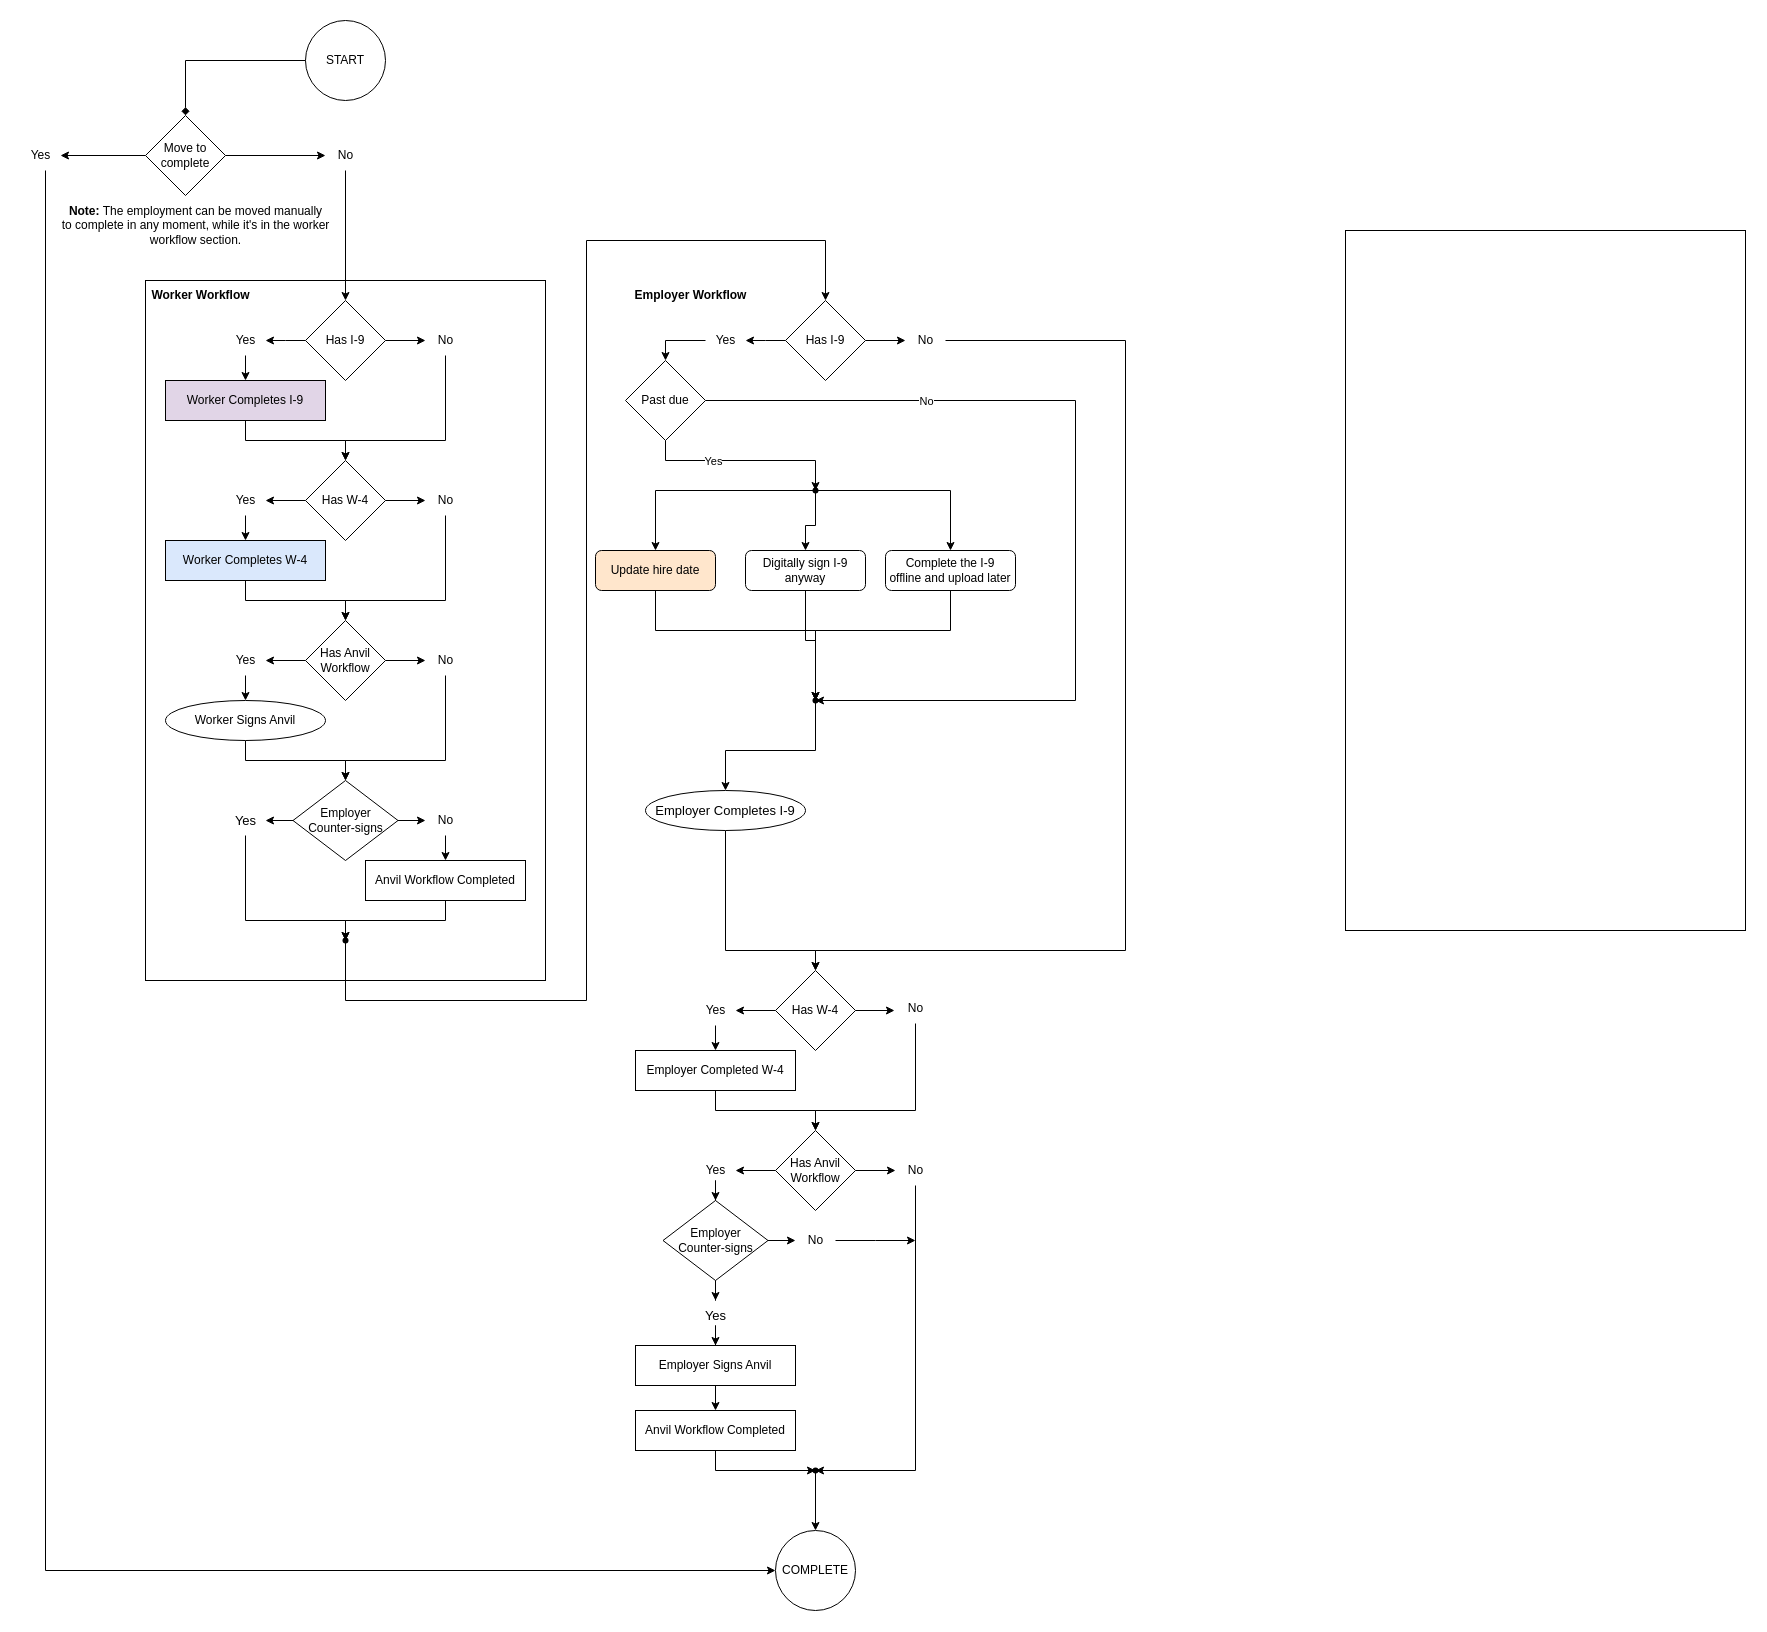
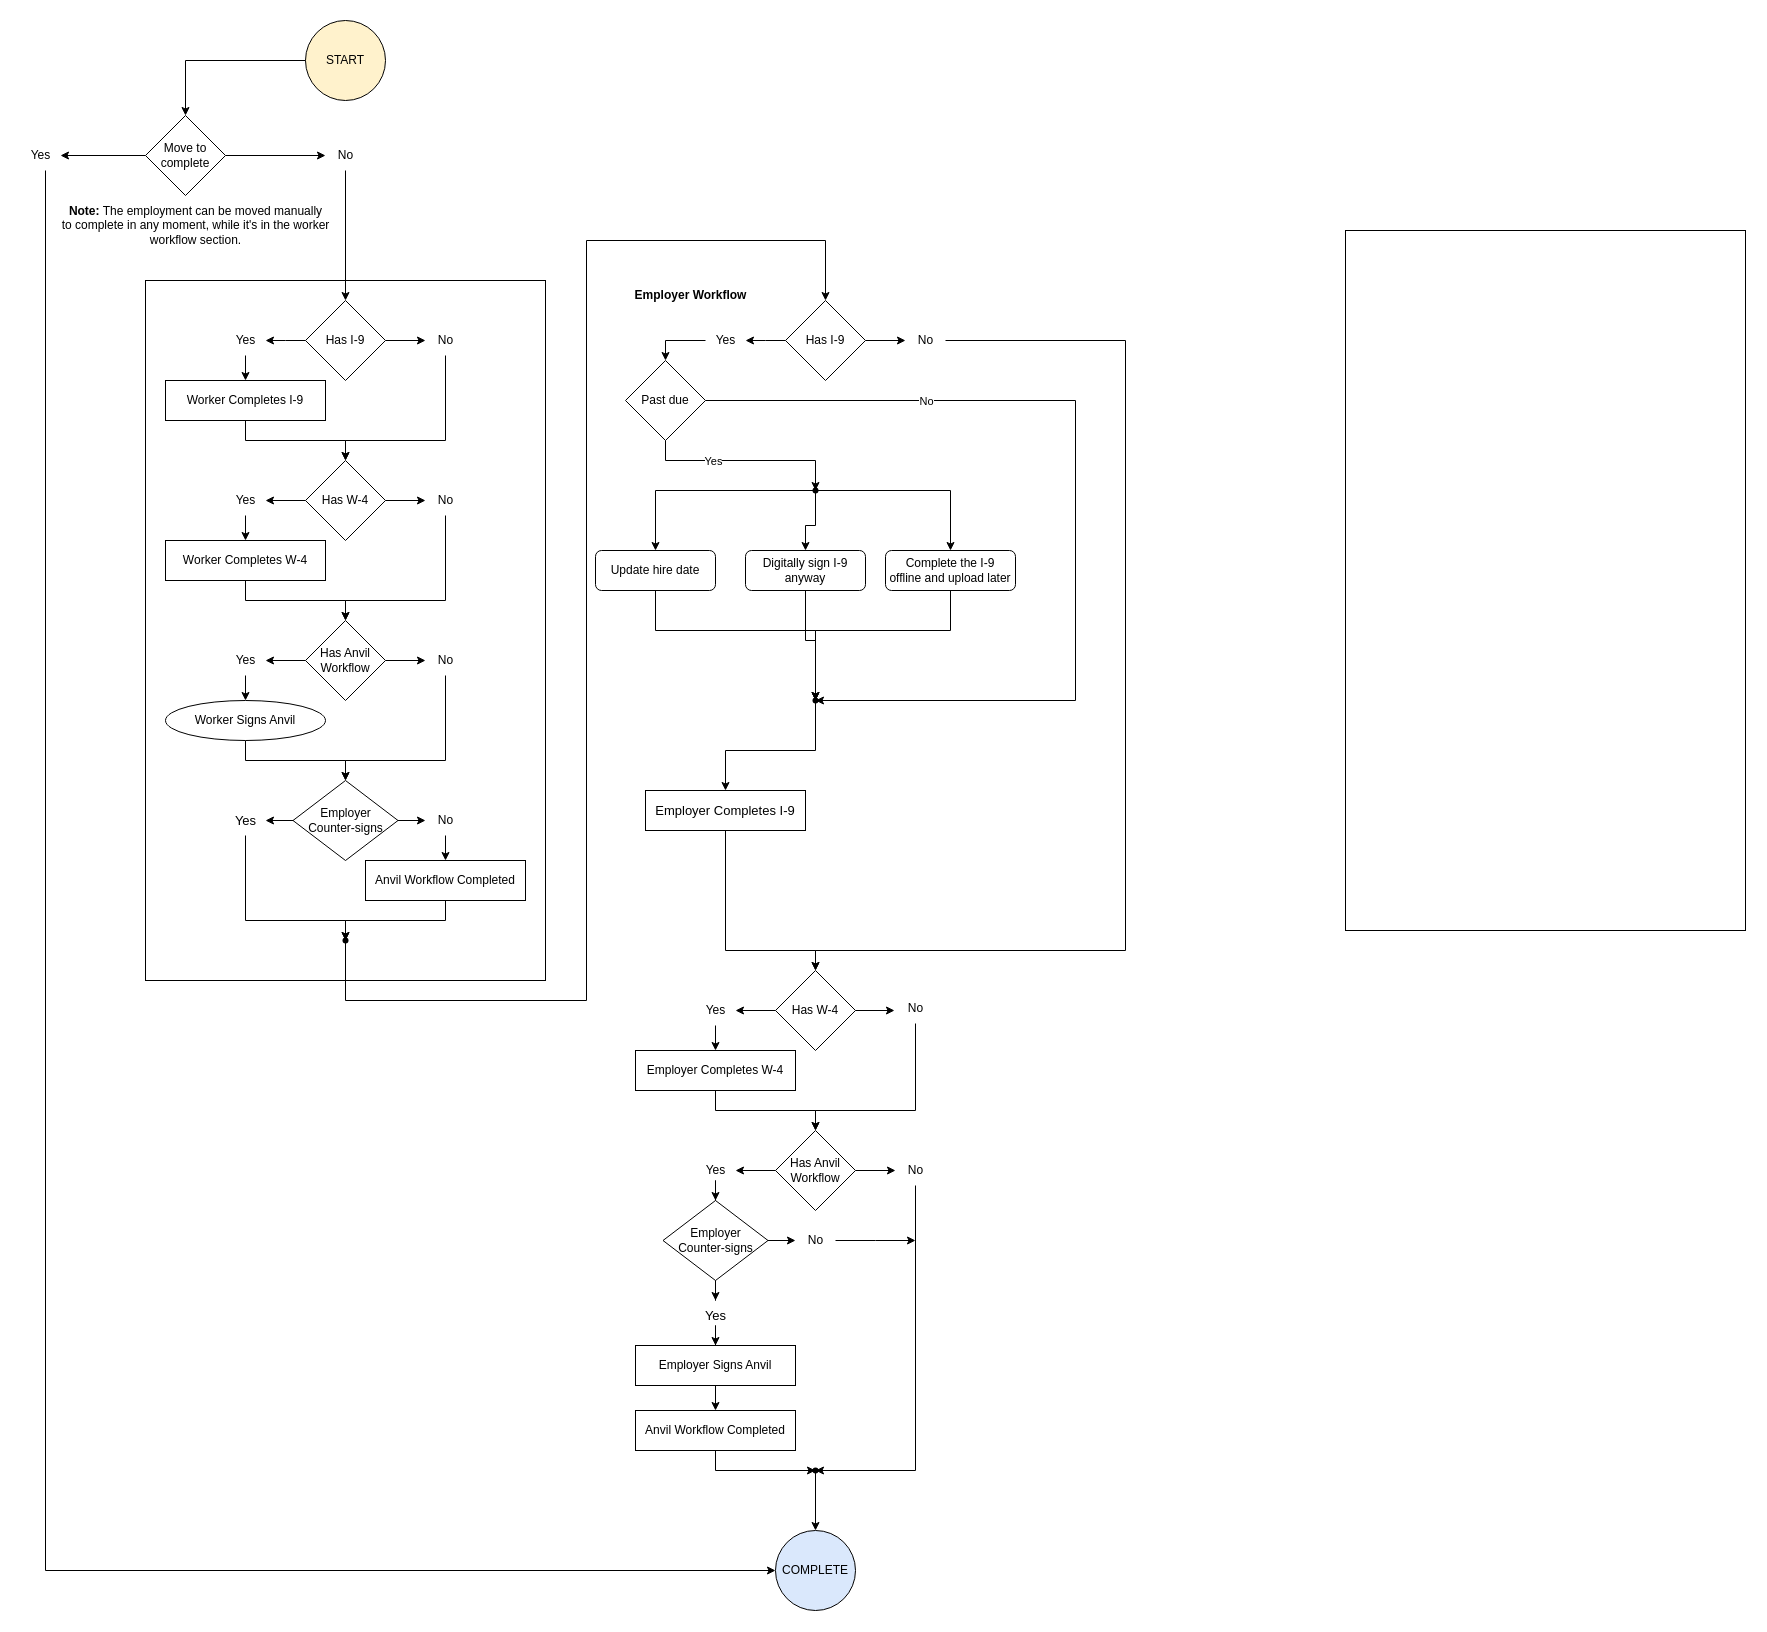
node "START": fillcolor #ffffff -> #fff2cc
edge "START" -> "Move to complete": arrowhead diamond -> classic
node "Worker Workflow": removed
node "Worker Completes I-9": fillcolor #e1d5e7 -> #ffffff
node "Worker Completes W-4": fillcolor #dae8fc -> #ffffff
node "Update hire date": fillcolor #ffe6cc -> #ffffff
node "Employer Completes I-9": shape ellipse -> rectangle
node "Employer Completed W-4": label "Employer Completed W-4" -> "Employer Completes W-4"
node "COMPLETE": fillcolor #ffffff -> #dae8fc
